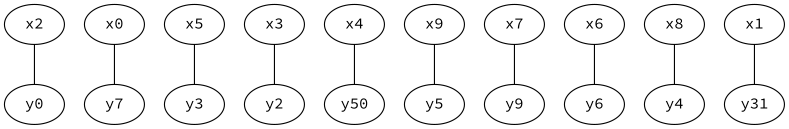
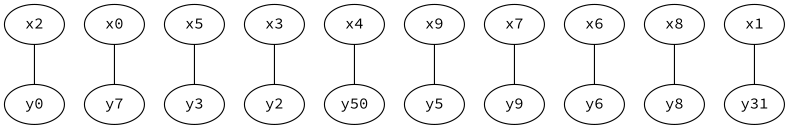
node "y4": label "y4" -> "y8"
